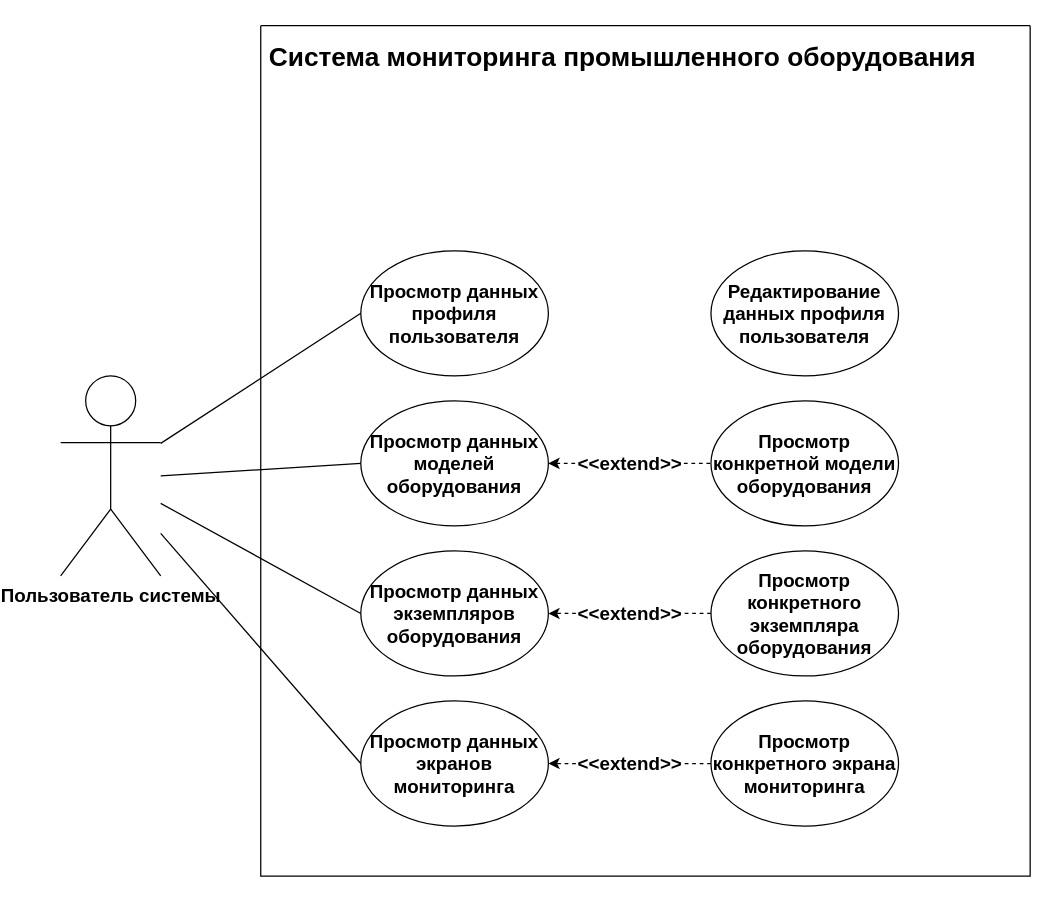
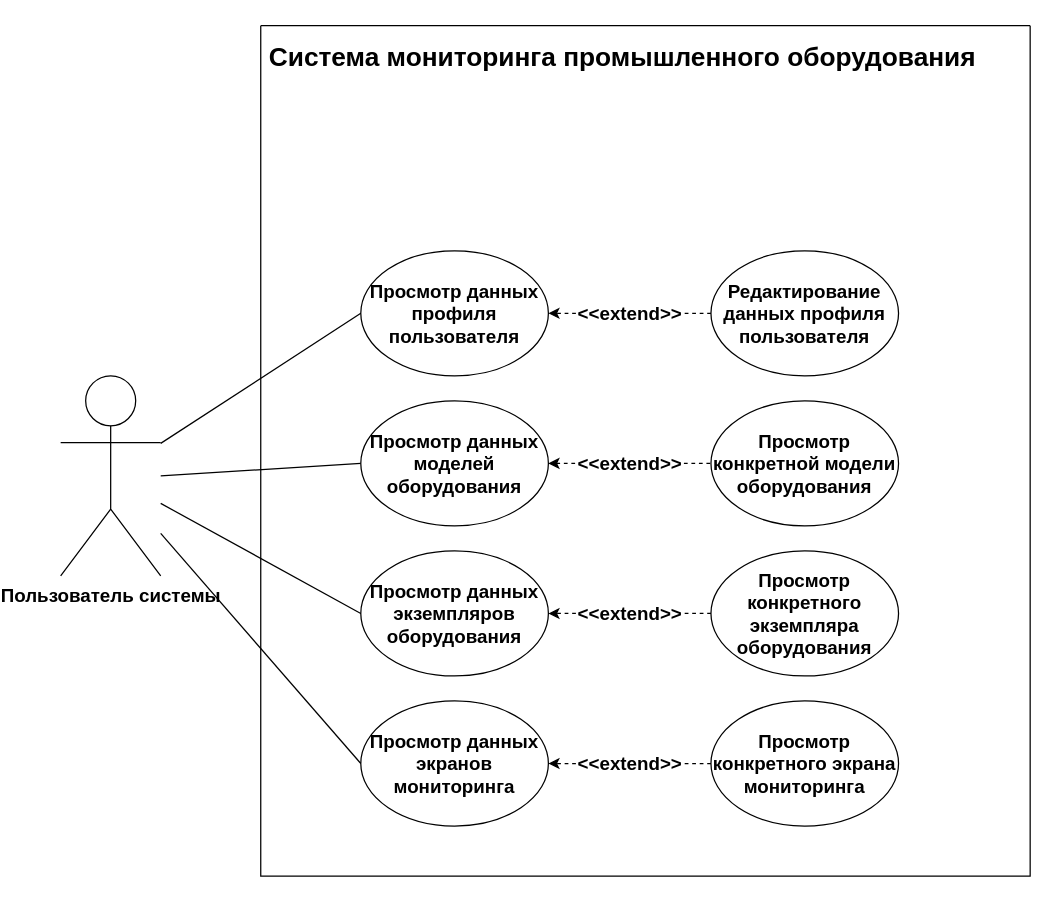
edge "Редактирование данных профиля пользователя" -> "Просмотр данных профиля пользователя": added, label "<<extend>>"
